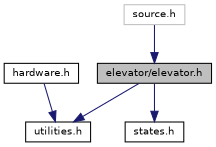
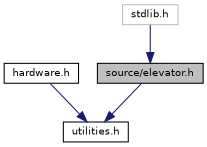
node "source.h": label "source.h" -> "stdlib.h"
node "elevator/elevator.h": label "elevator/elevator.h" -> "source/elevator.h"
node "states.h": removed
